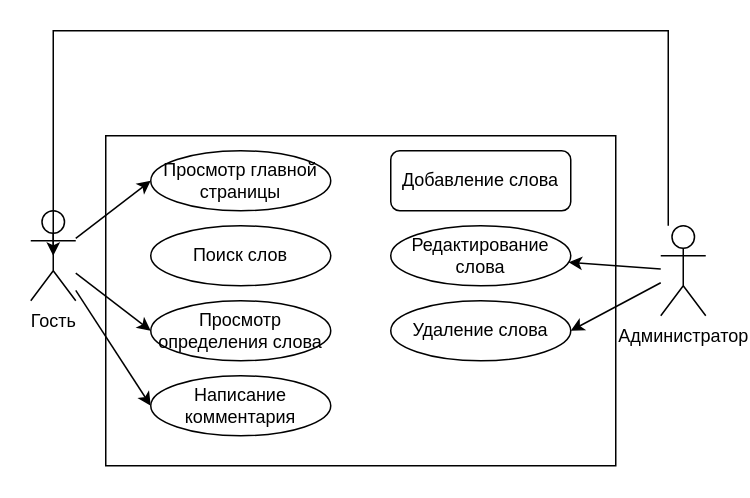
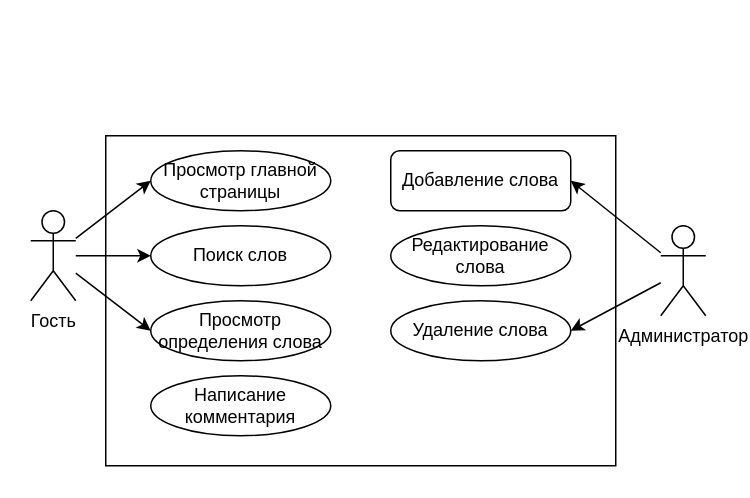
edge "Администратор" -> "Гость": removed
edge "Администратор" -> "Редактирование слова": now "Администратор" -> "Добавление слова"
edge "Гость" -> "Написание комментария": now "Гость" -> "Поиск слов"
